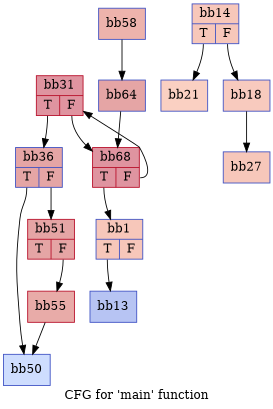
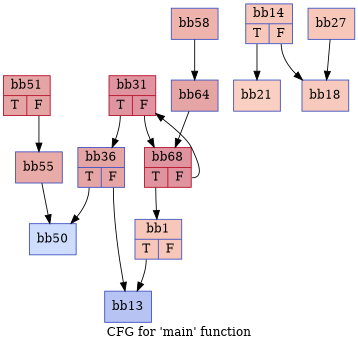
edge "bb18" -> "bb27": reversed
edge "bb36" -> "bb51": now "bb36" -> "bb13"
node "bb55": color #b70d28ff -> #3d50c3ff
